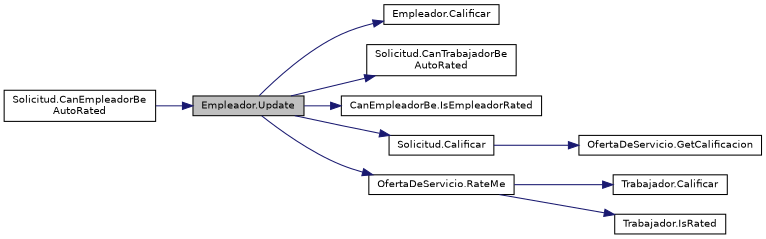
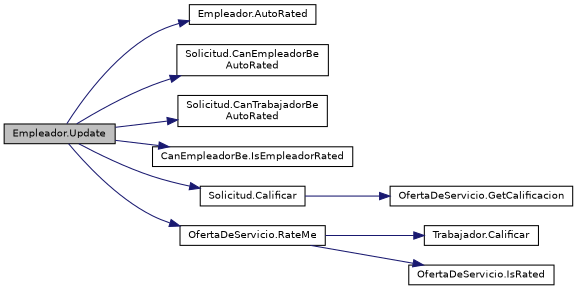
node "Empleador.Calificar": label "Empleador.Calificar" -> "Empleador.AutoRated"
edge "Solicitud.CanEmpleadorBe AutoRated" -> "Empleador.Update": reversed
node "Trabajador.IsRated": label "Trabajador.IsRated" -> "OfertaDeServicio.IsRated"
